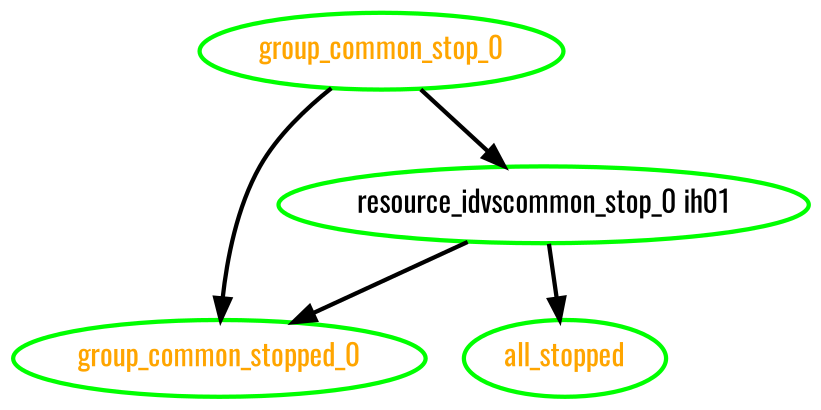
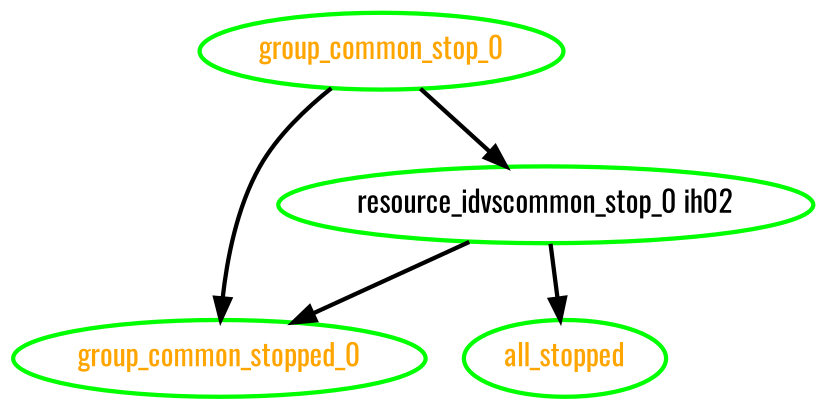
node "resource_idvscommon_stop_0 ih01": label "resource_idvscommon_stop_0 ih01" -> "resource_idvscommon_stop_0 ih02"
